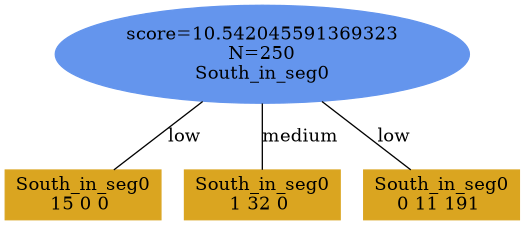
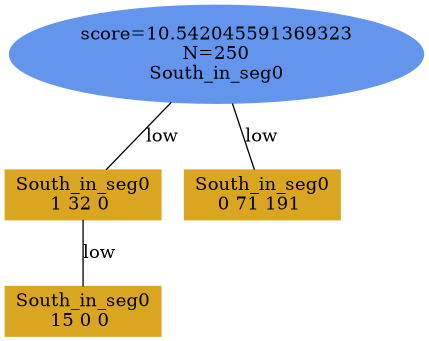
edge "score=10.542045591369323 N=250 South_in_seg0" -- "South_in_seg0 15 0 0": now "South_in_seg0 1 32 0" -- "South_in_seg0 15 0 0"
edge "score=10.542045591369323 N=250 South_in_seg0" -- "South_in_seg0 1 32 0": label "medium" -> "low"
node "South_in_seg0 0 11 191": label "South_in_seg0 0 11 191" -> "South_in_seg0 0 71 191"
